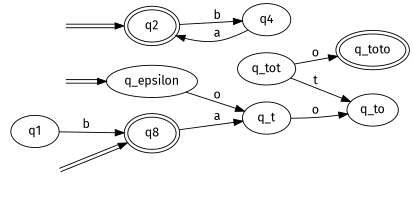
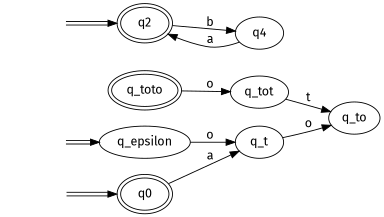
edge "q_tot" -> "q_toto": reversed
node "q1": removed
node "q8": label "q8" -> "q0"
